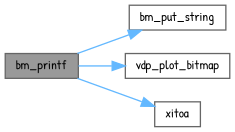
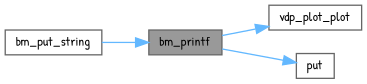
edge "bm_printf" -> "bm_put_string": reversed
node "vdp_plot_bitmap": label "vdp_plot_bitmap" -> "vdp_plot_plot"
node "xitoa": label "xitoa" -> "put"
